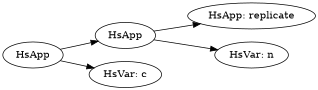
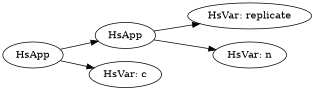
node "HsApp: replicate": label "HsApp: replicate" -> "HsVar: replicate"
